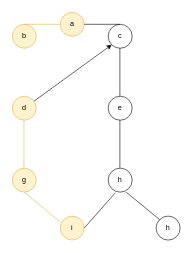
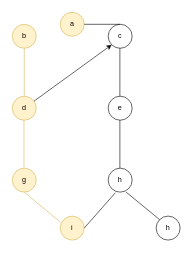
edge "a" -- "b": removed
edge "b" -- "d": added
